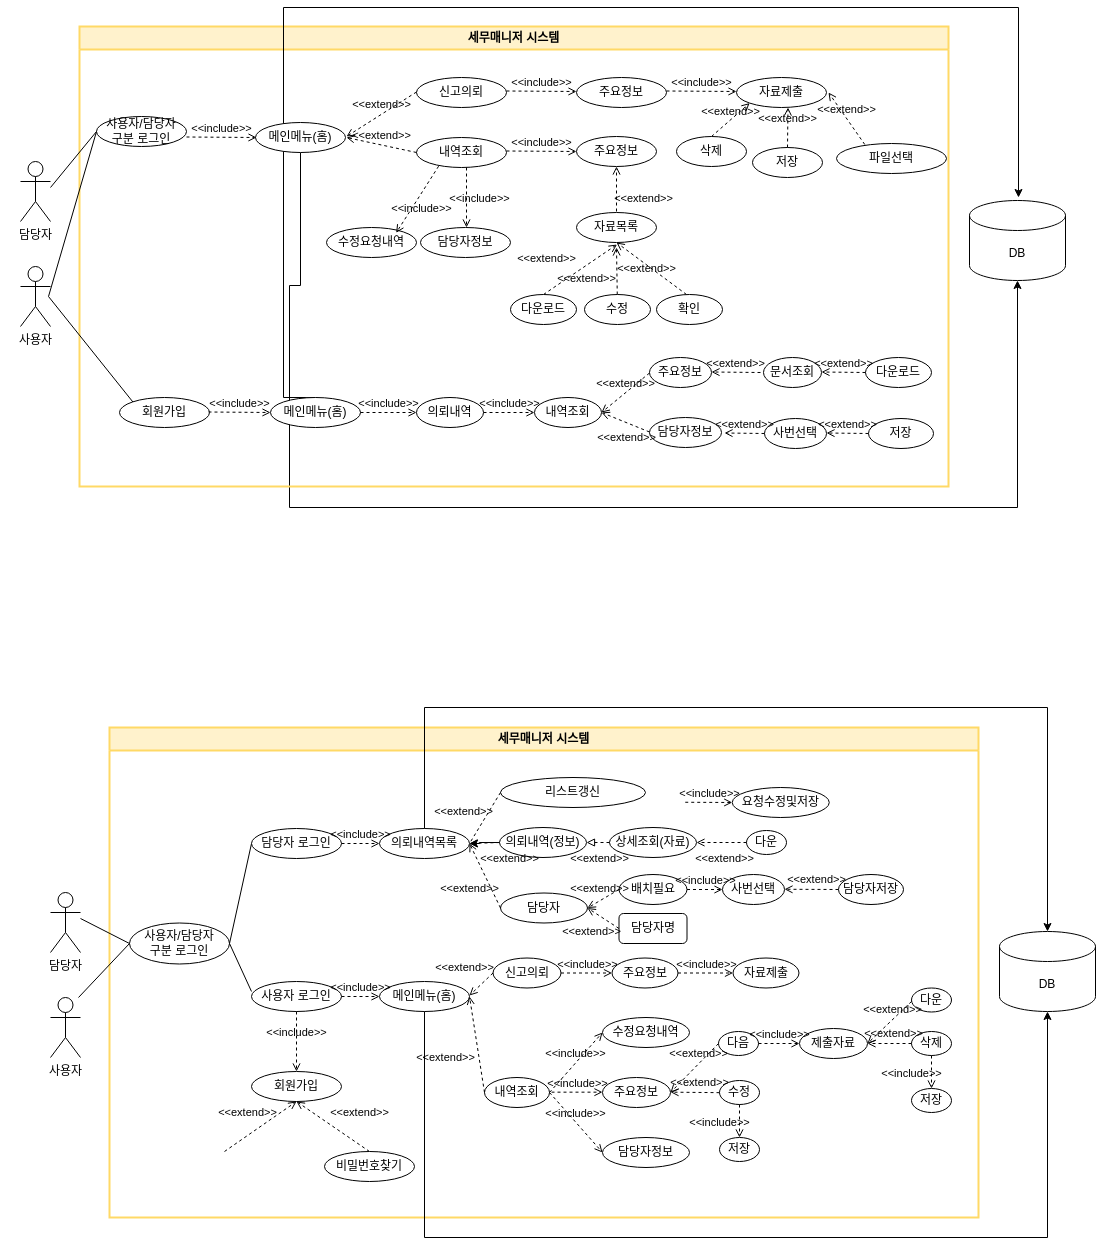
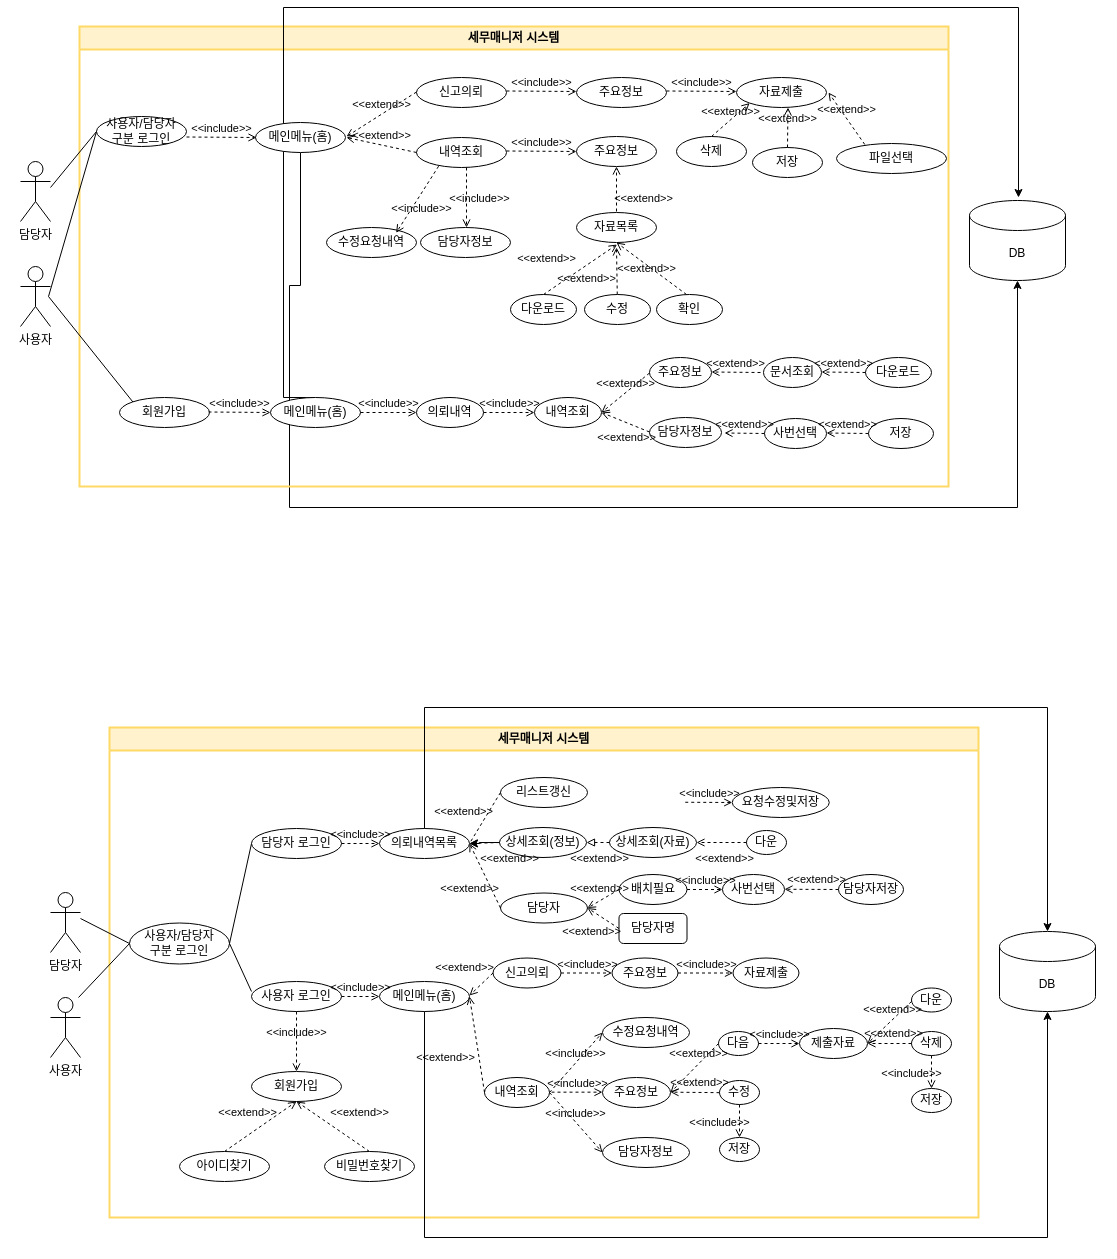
node "리스트갱신": size 145x30 -> 87x30
node "의뢰내역(정보)": label "의뢰내역(정보)" -> "상세조회(정보)"
node "아이디찾기": added
